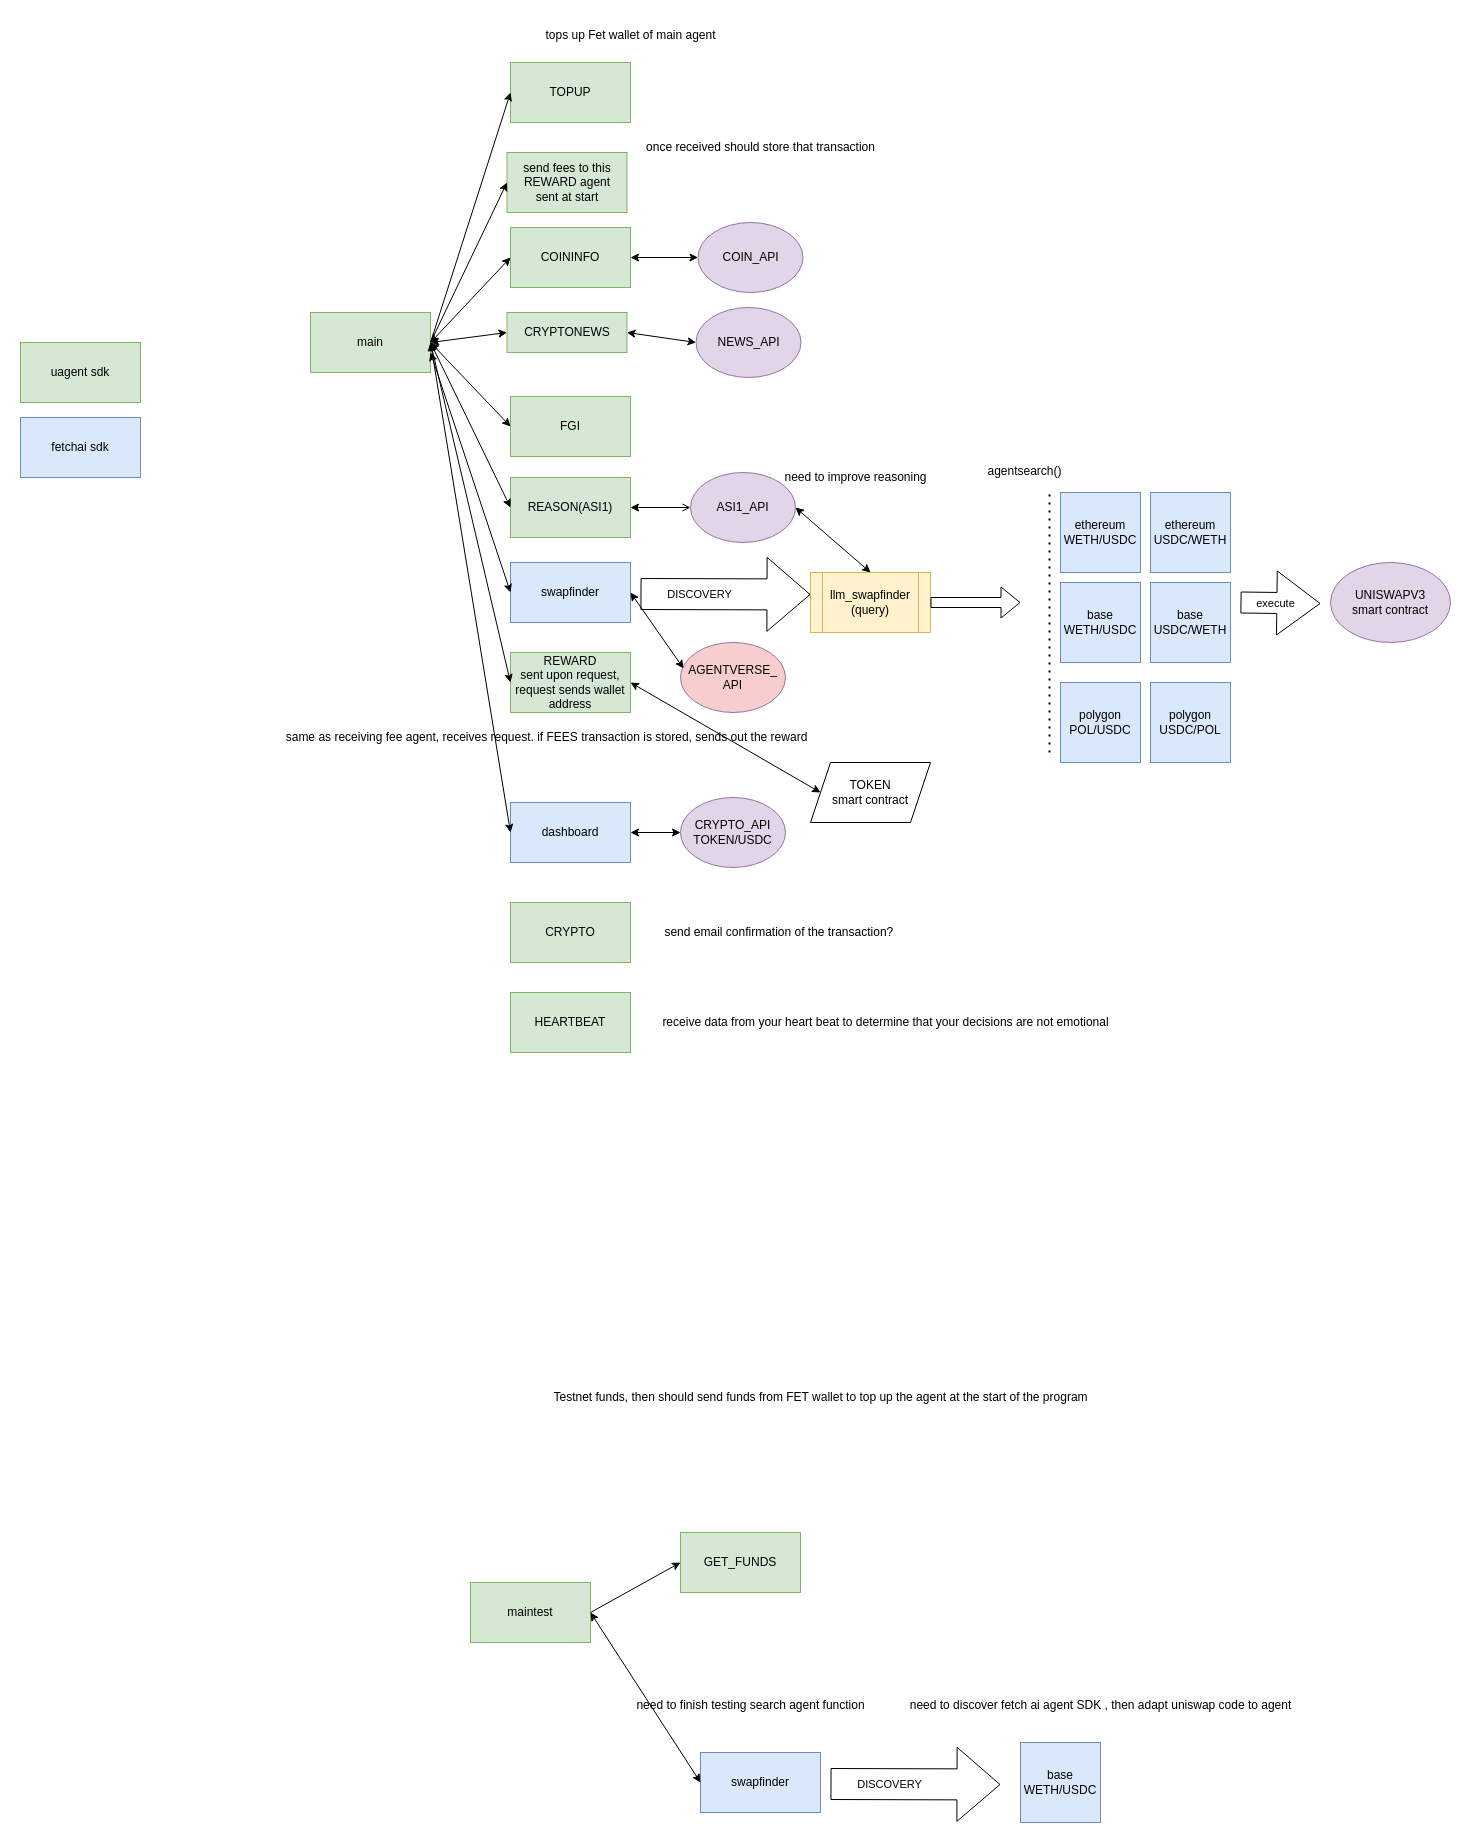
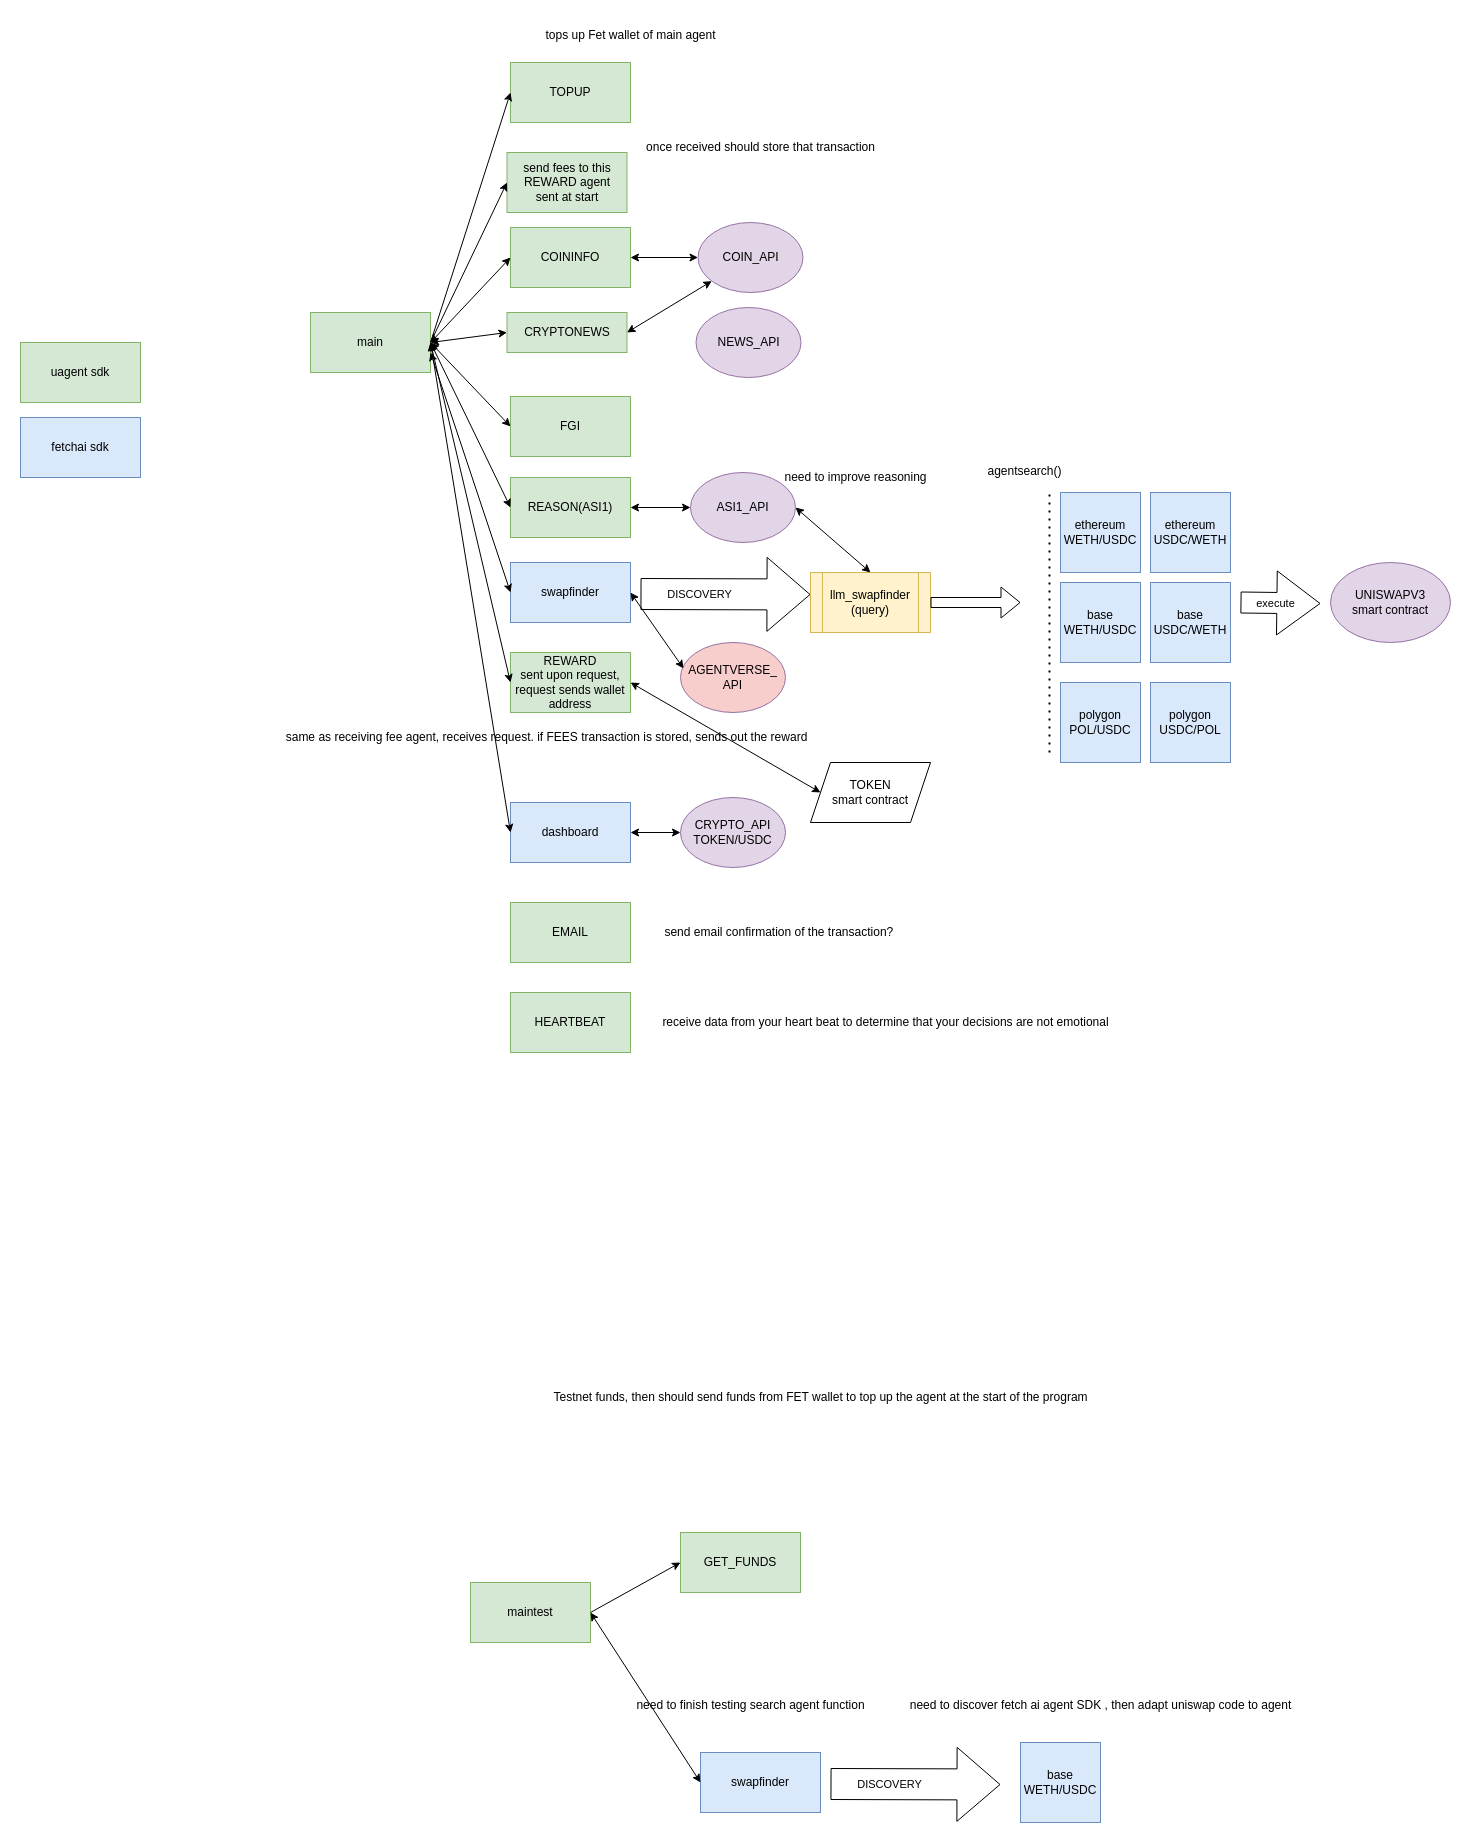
edge "CRYPTONEWS" -- "NEWS_API": now "CRYPTONEWS" -- "COIN_API"
edge "REASON(ASI1)" -- "ASI1_API": arrowhead open -> classic
node "CRYPTO": label "CRYPTO" -> "EMAIL"
